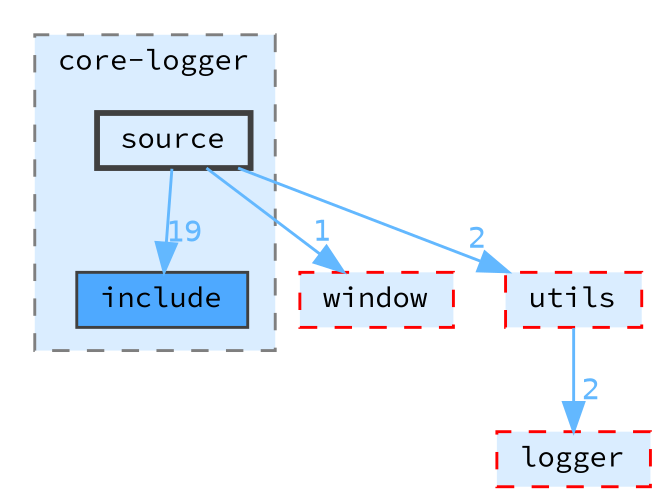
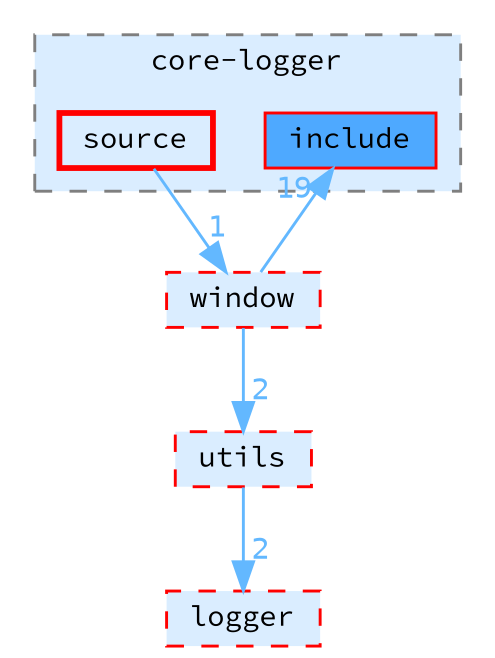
node "source": color grey25 -> red
edge "source" -> "include": now "window" -> "include"
edge "source" -> "utils": now "window" -> "utils"
node "include": color grey25 -> red
